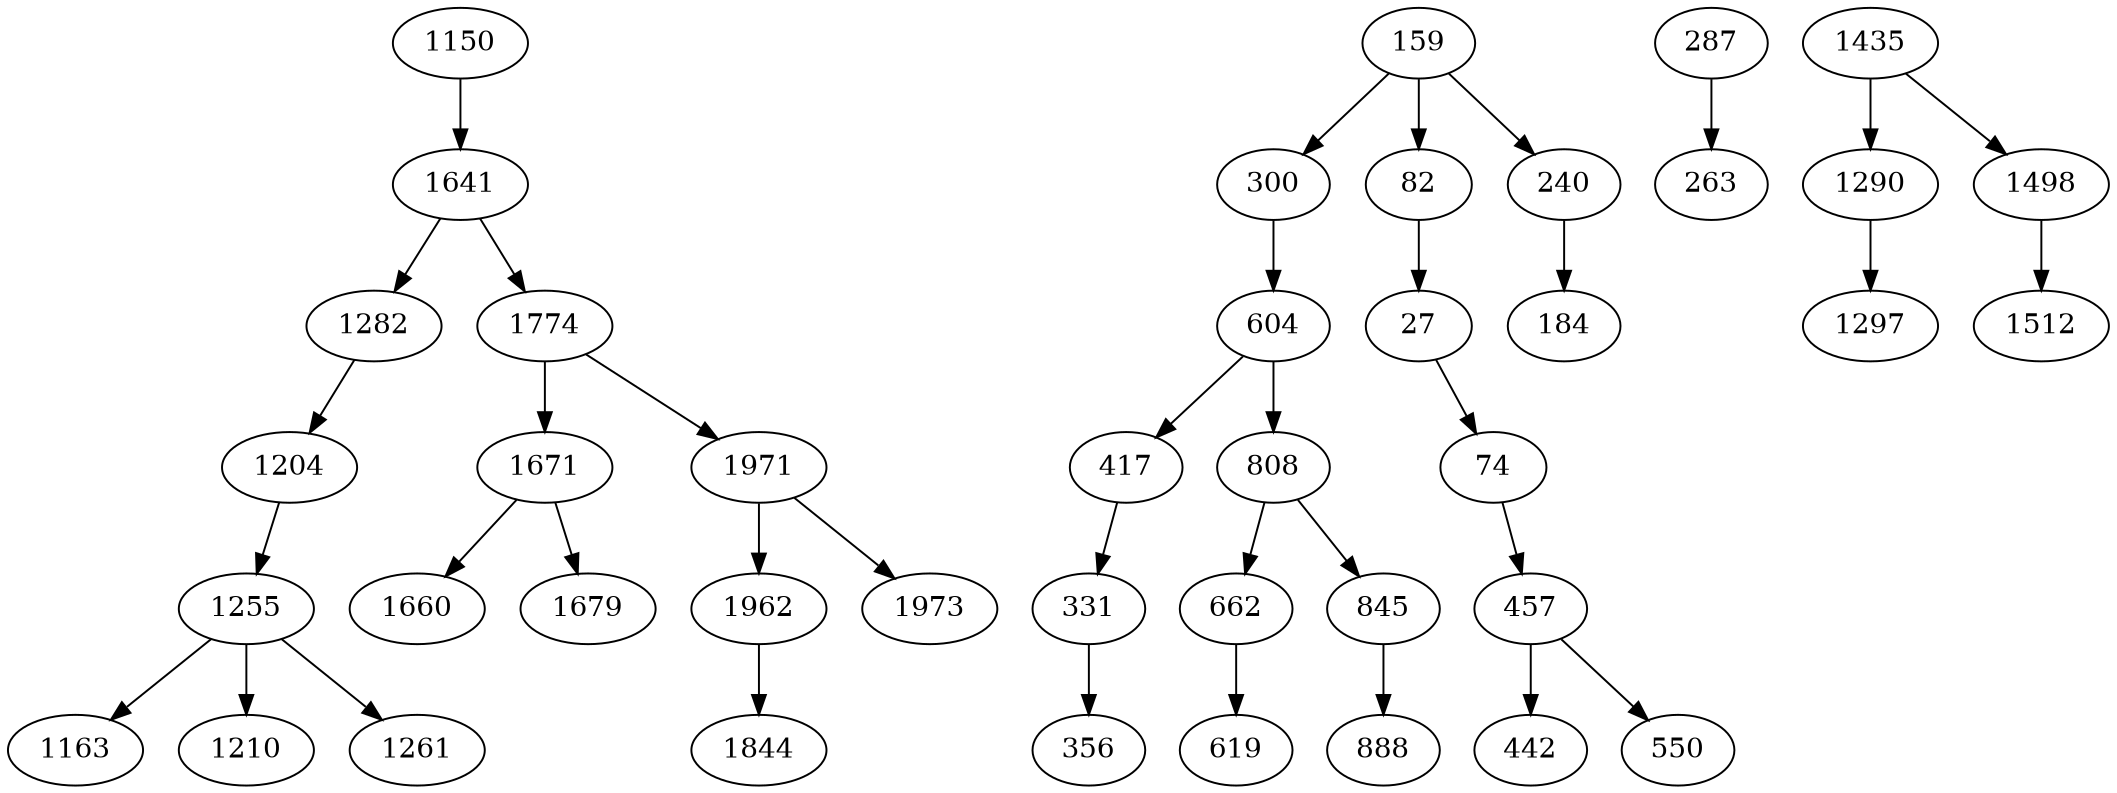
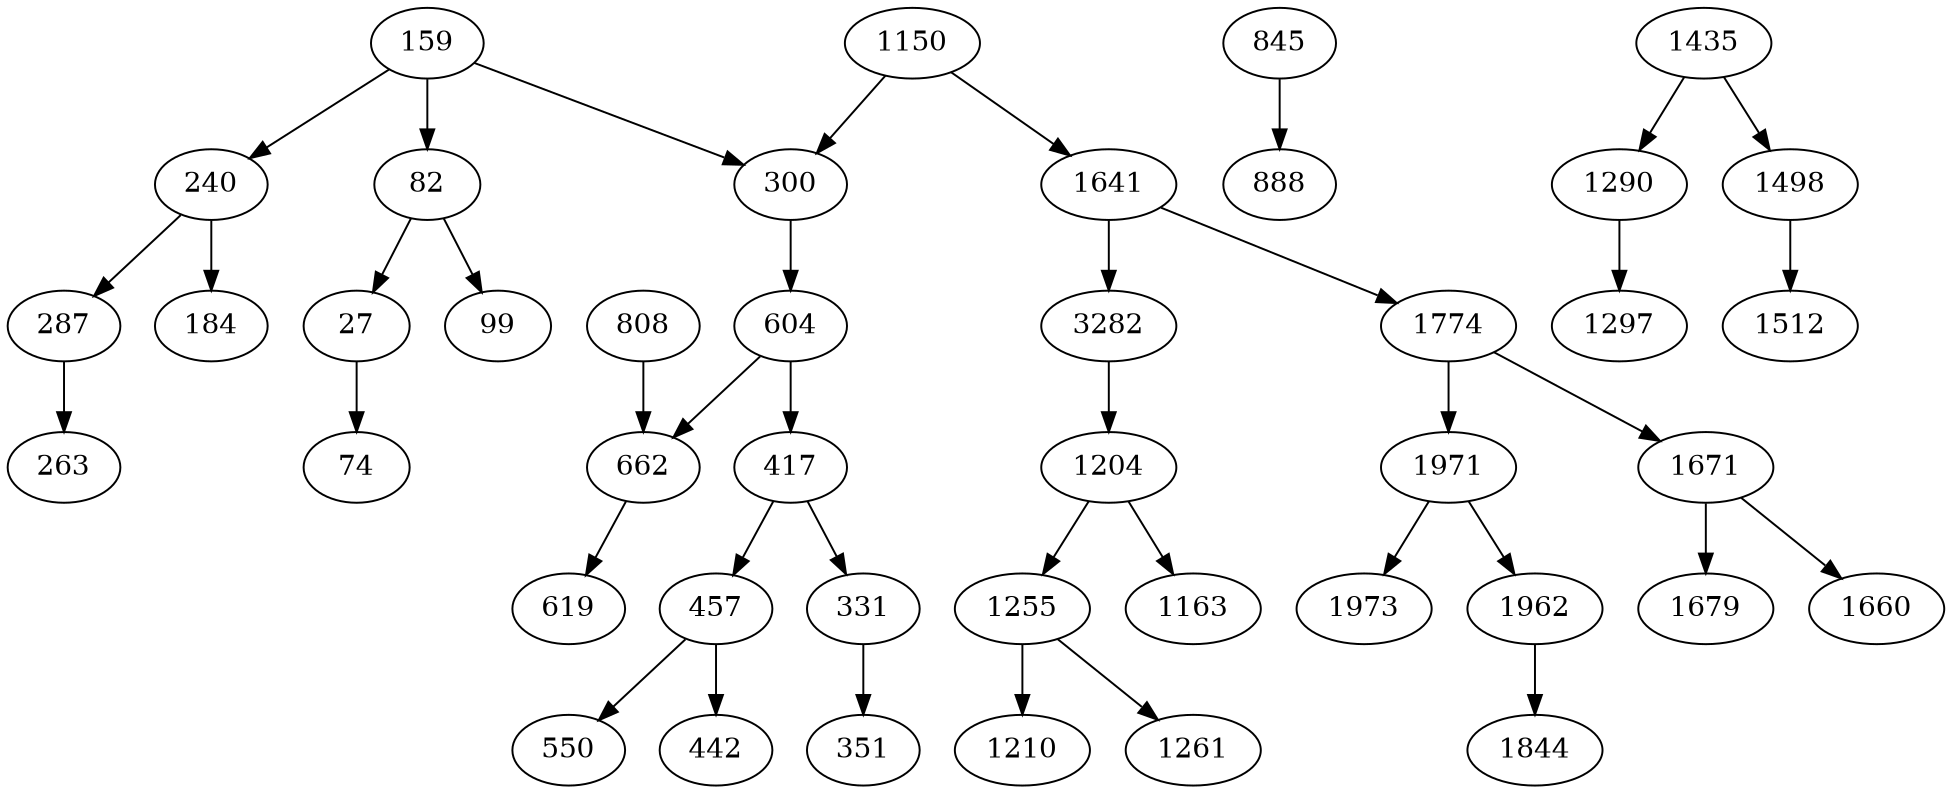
edge "1150" -> "300": added
edge "240" -> "287": added
node "1282": label "1282" -> "3282"
node "99": added
edge "604" -> "808": now "604" -> "662"
edge "74" -> "457": now "417" -> "457"
edge "808" -> "845": removed
edge "1255" -> "1163": now "1204" -> "1163"
node "356": label "356" -> "351"
